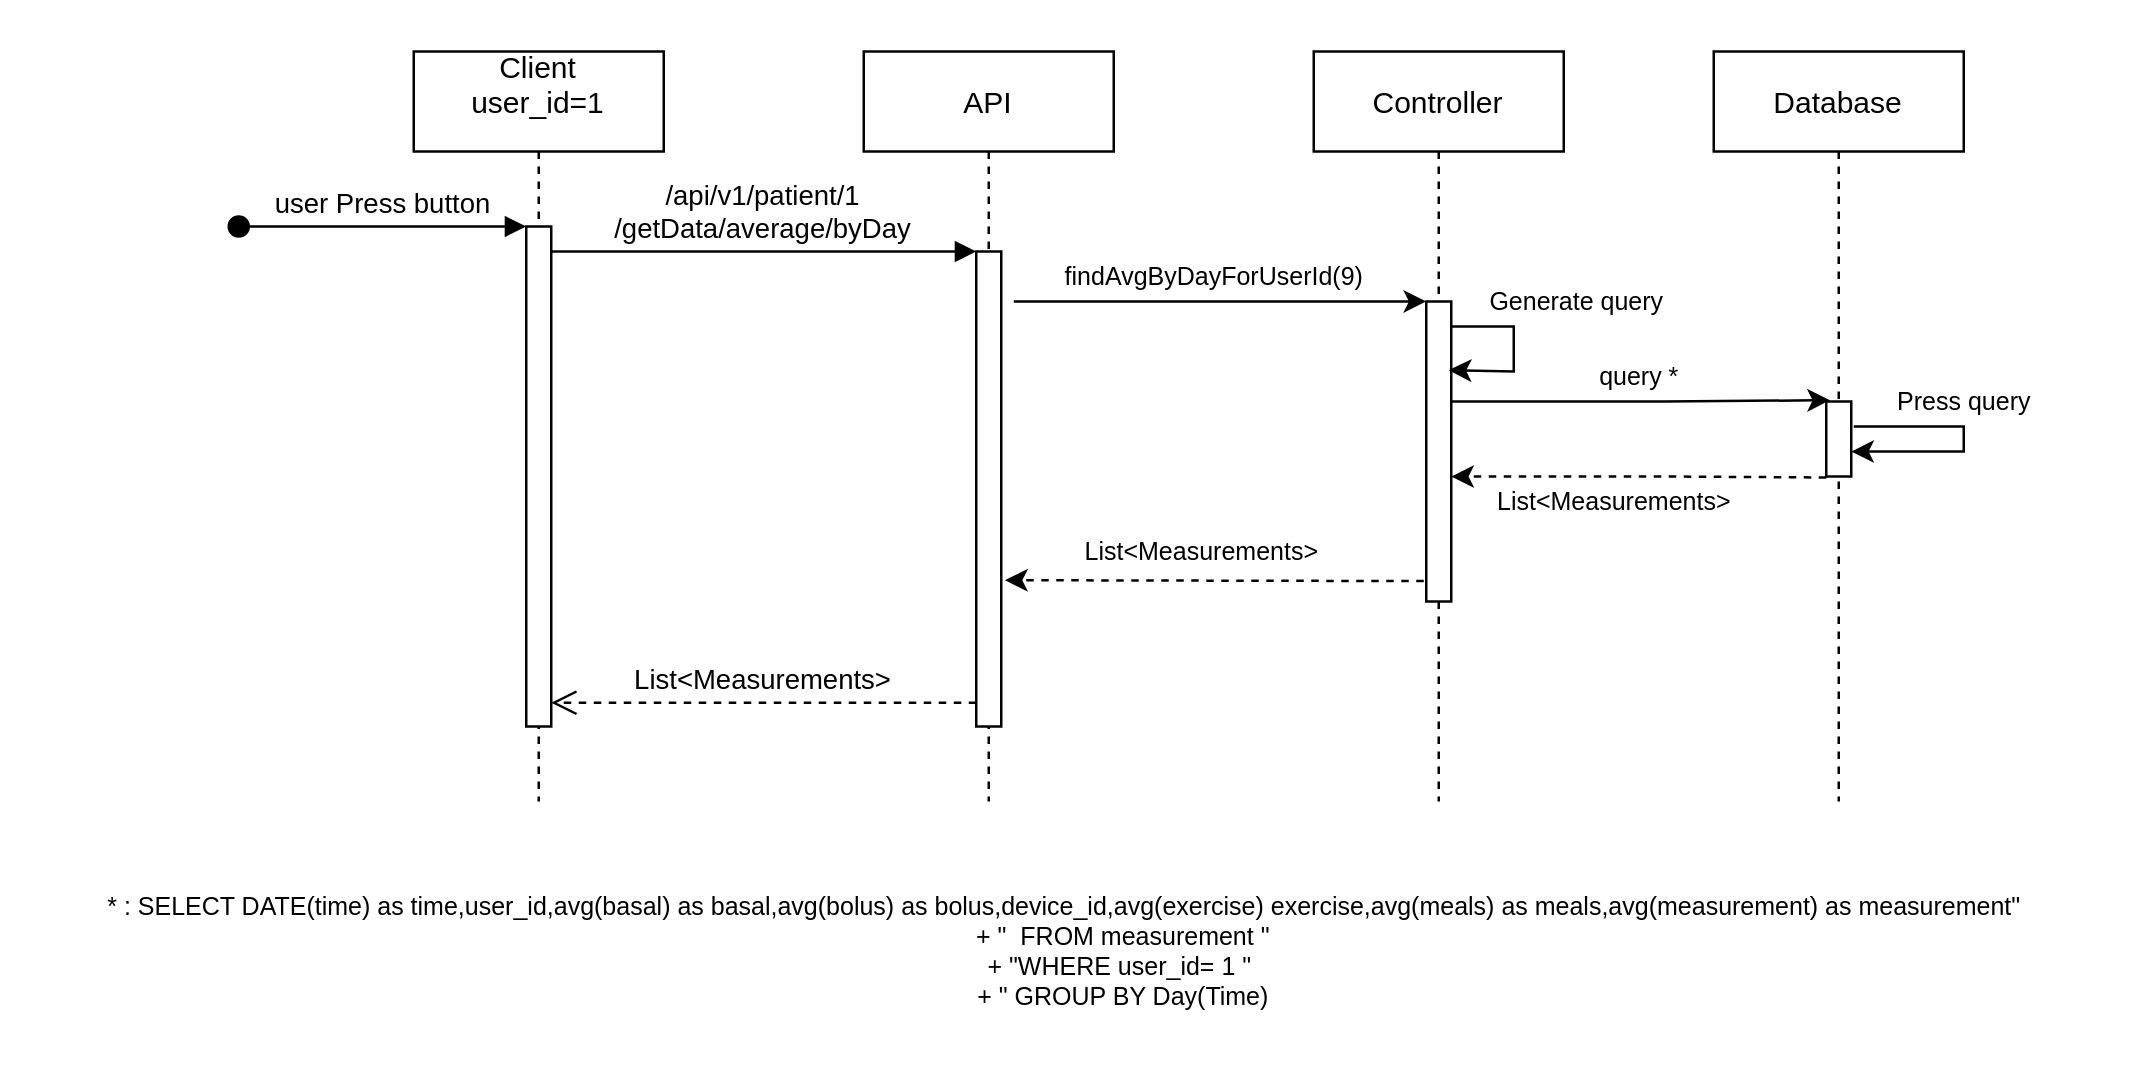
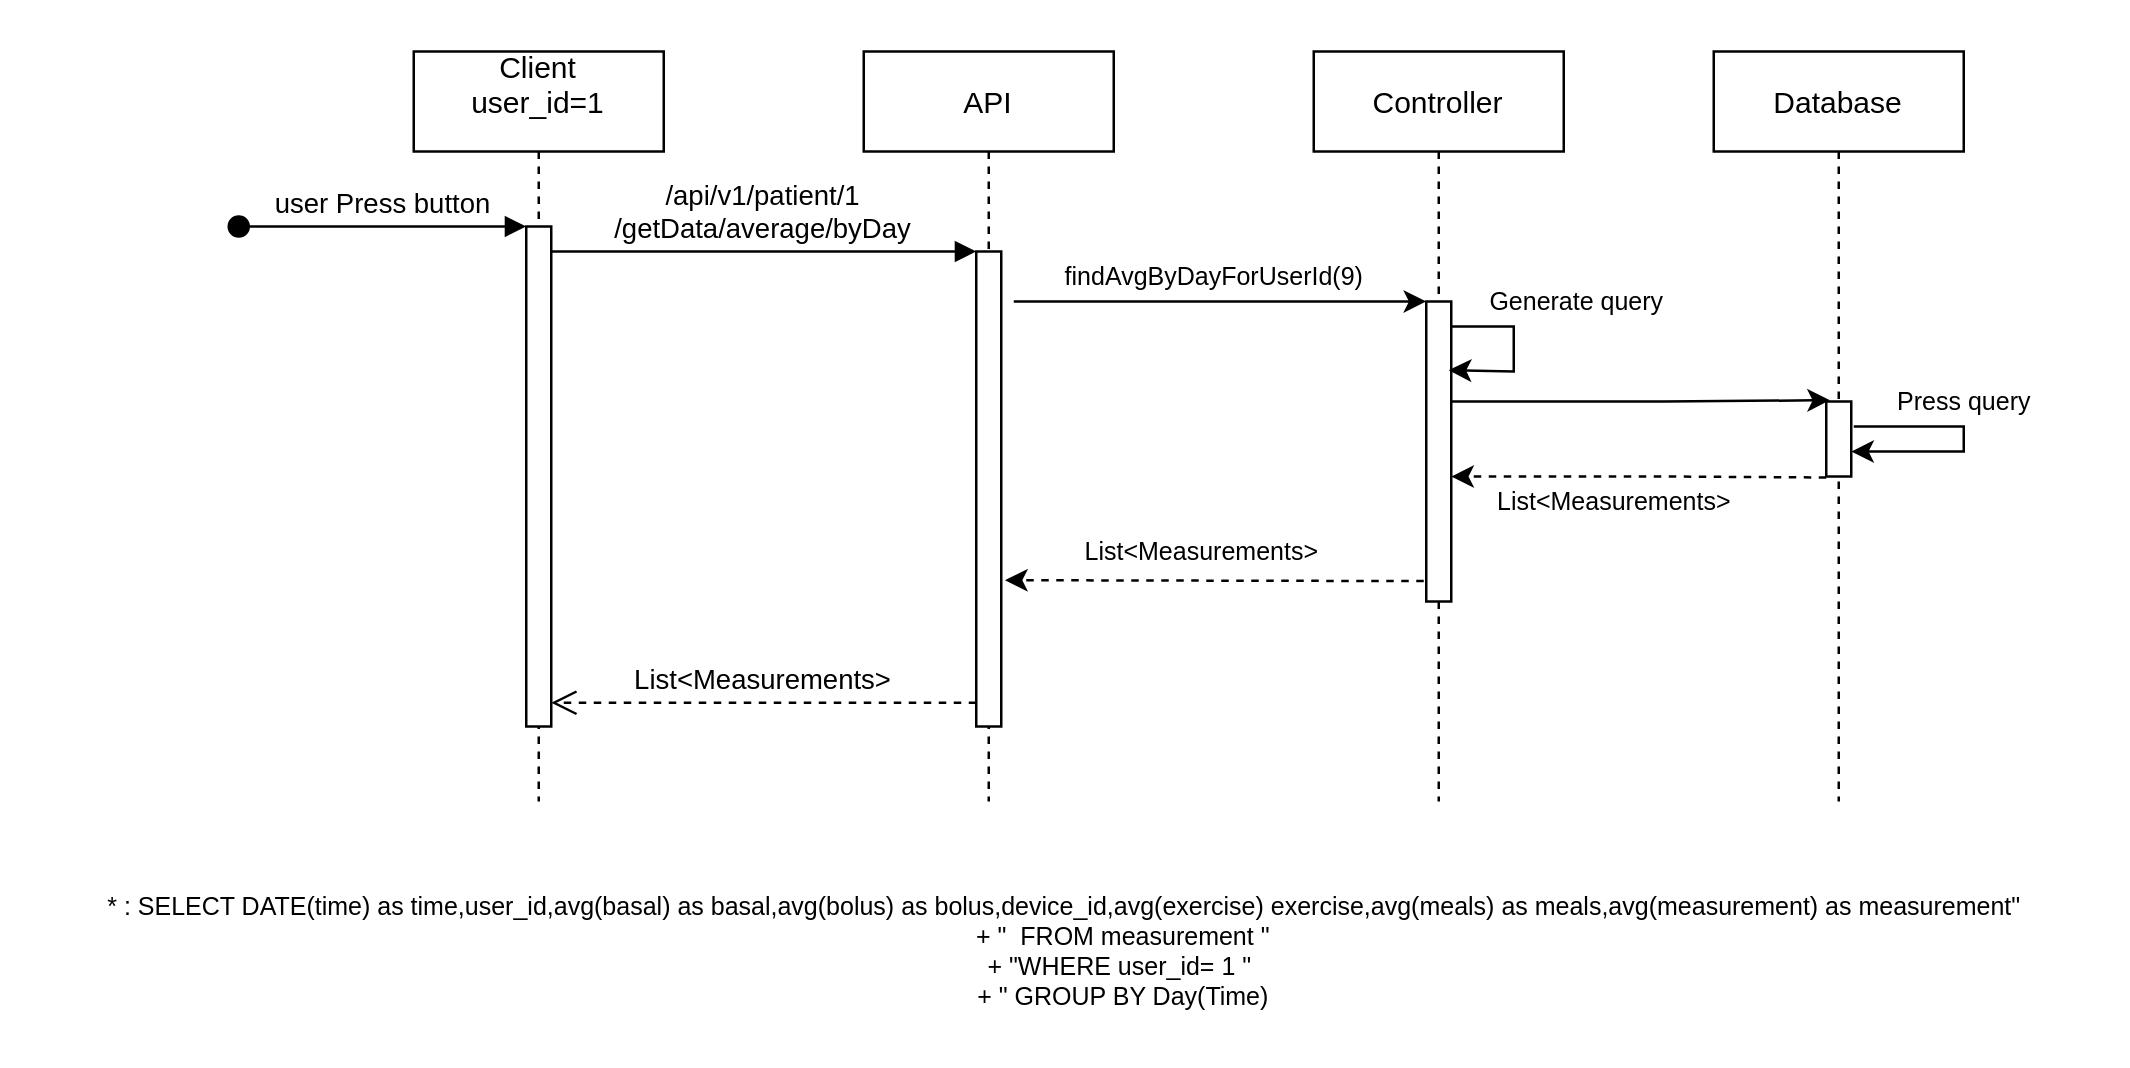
node "query *": removed
